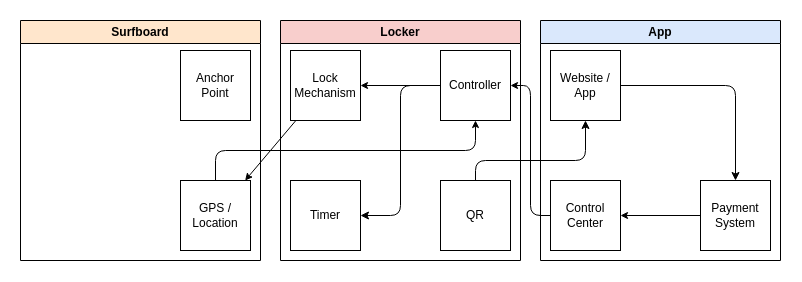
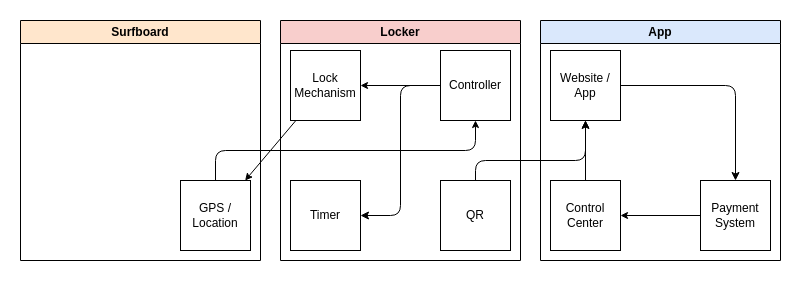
node "Anchor Point": removed
edge "Control Center" -> "Controller": now "Control Center" -> "Website / App"
